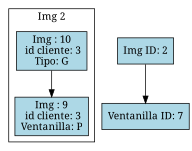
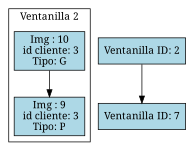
cluster "Img 2": label "Img 2" -> "Ventanilla 2"
node "Img ID: 2": label "Img ID: 2" -> "Ventanilla ID: 2"
node "Img : 9 id cliente: 3 Ventanilla: P": label "Img : 9 id cliente: 3 Ventanilla: P" -> "Img : 9 id cliente: 3 Tipo: P"
